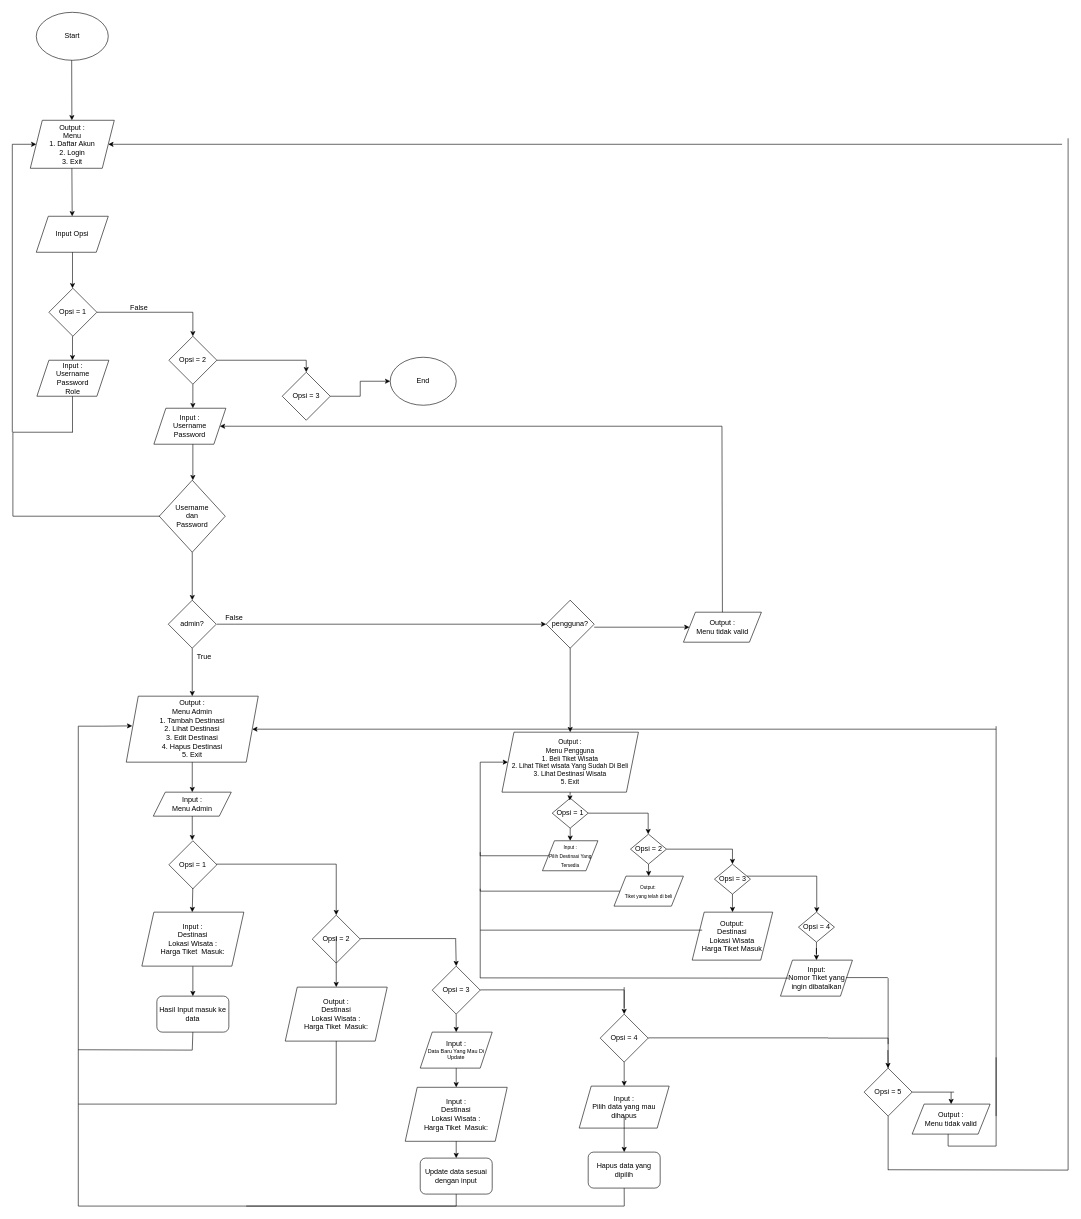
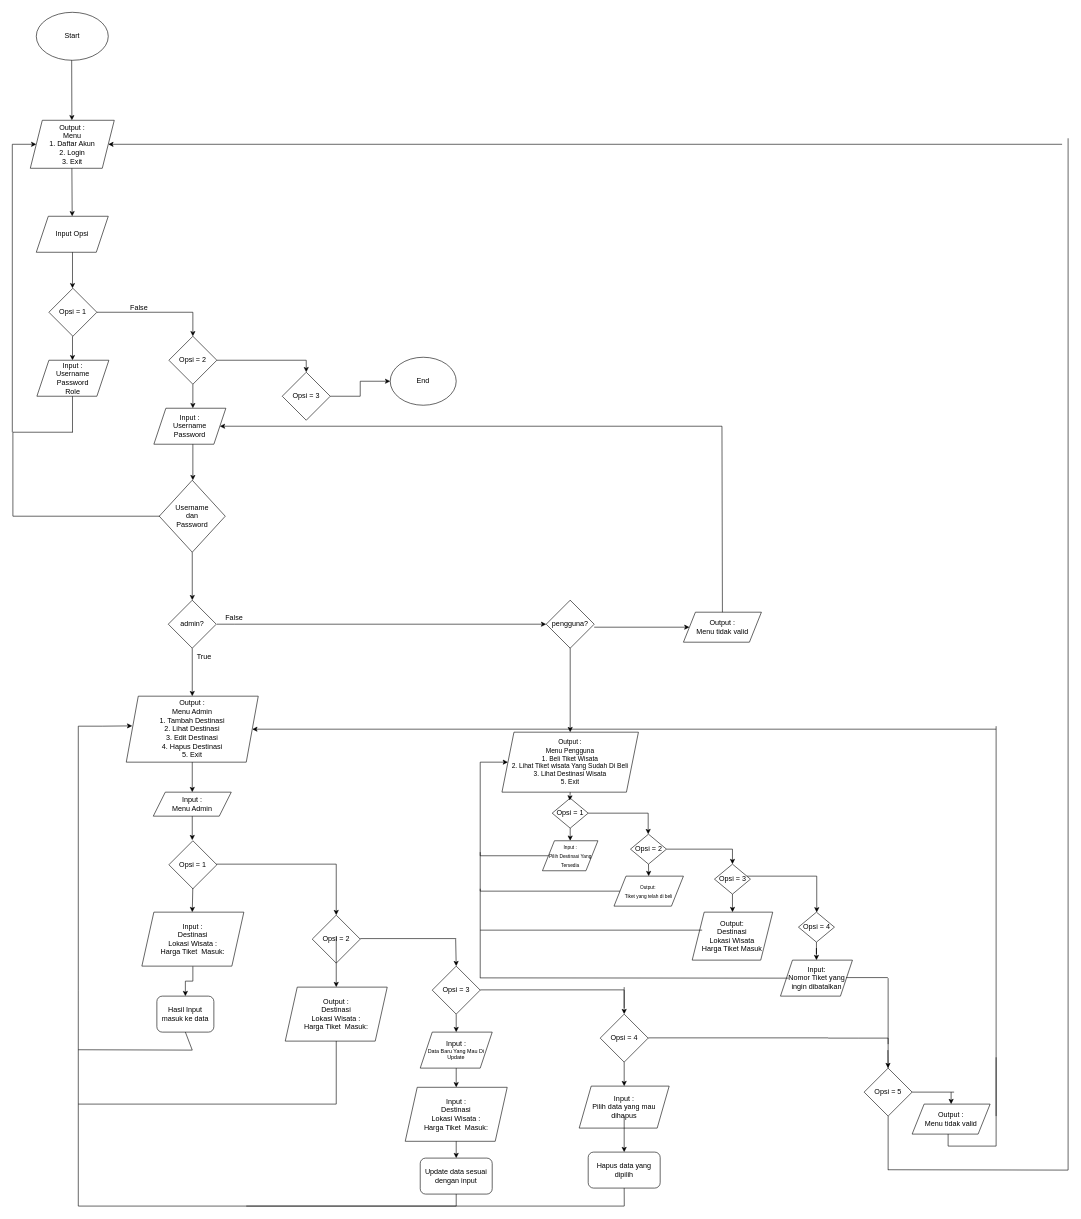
node "Hasil Input masuk ke data": size 72x36 -> 57x36
